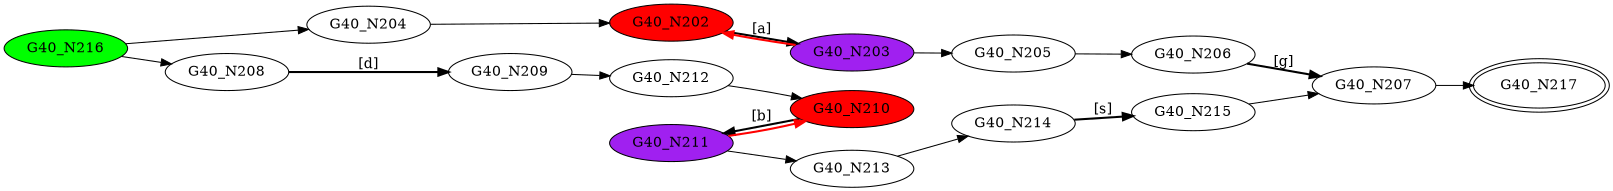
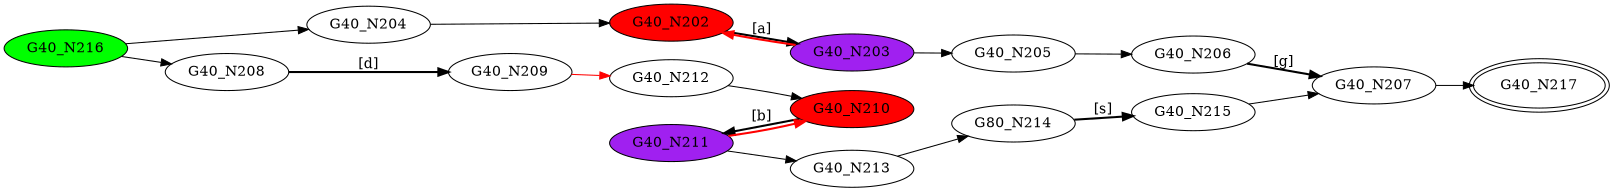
edge "G40_N209" -> "G40_N212": color black -> red
node "G40_N214": label "G40_N214" -> "G80_N214"
